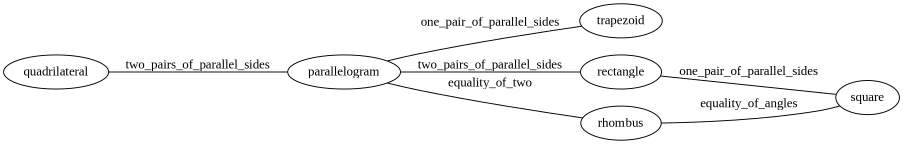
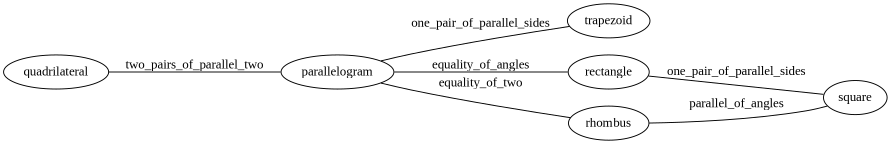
edge "quadrilateral" -- "parallelogram": label "two_pairs_of_parallel_sides" -> "two_pairs_of_parallel_two"
edge "parallelogram" -- "rectangle": label "two_pairs_of_parallel_sides" -> "equality_of_angles"
edge "square" -- "rhombus": label "equality_of_angles" -> "parallel_of_angles"
